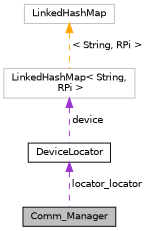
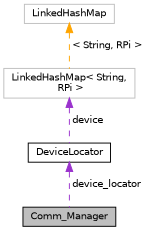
edge "Comm_Manager" -> "DeviceLocator": label " locator_locator" -> " device_locator"
